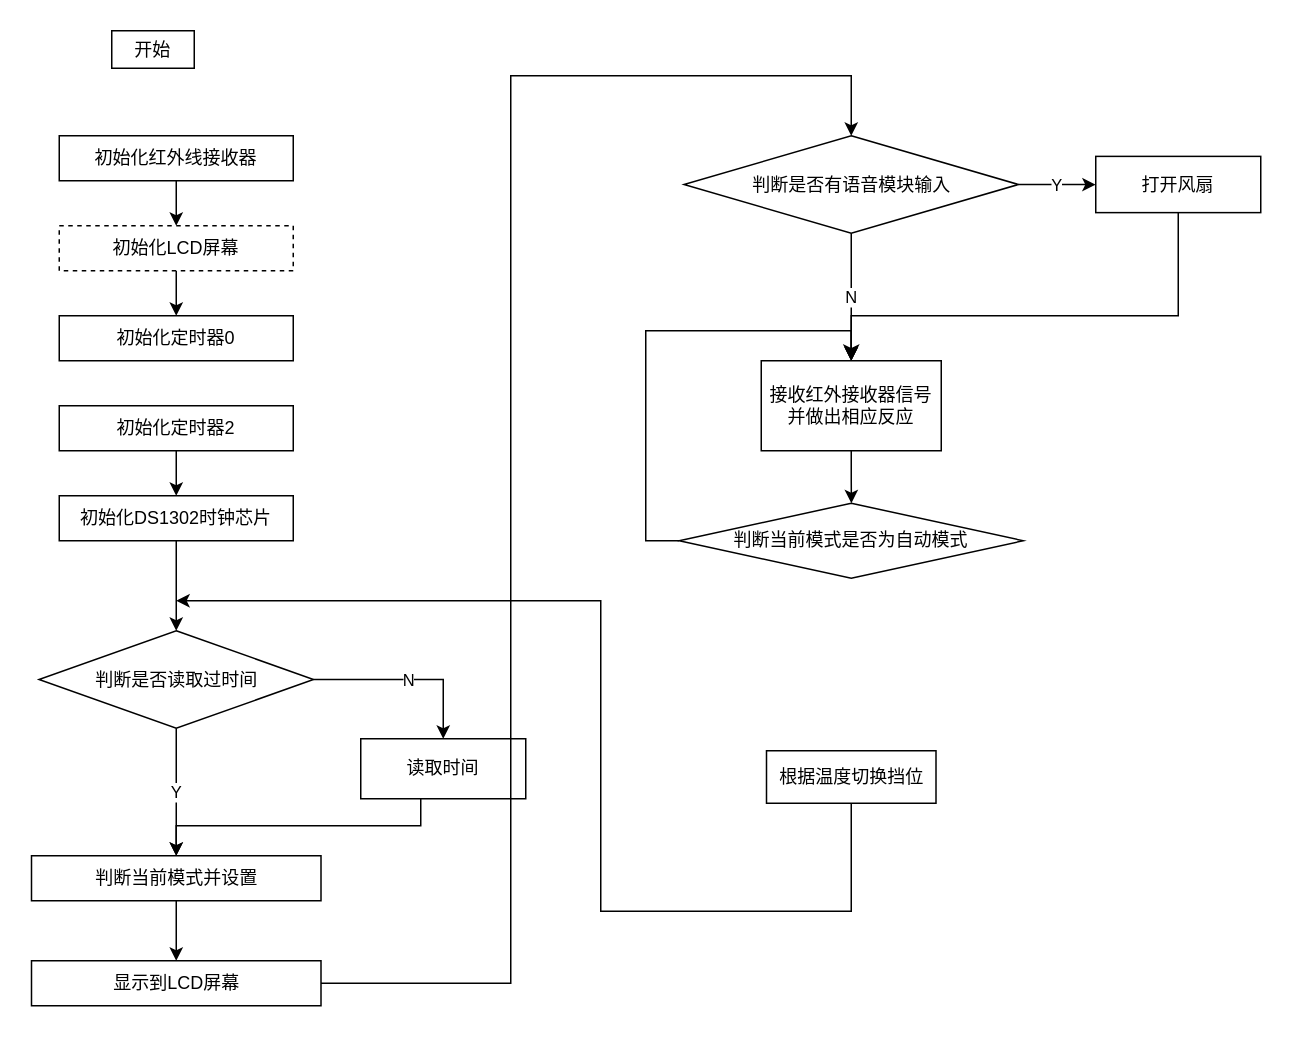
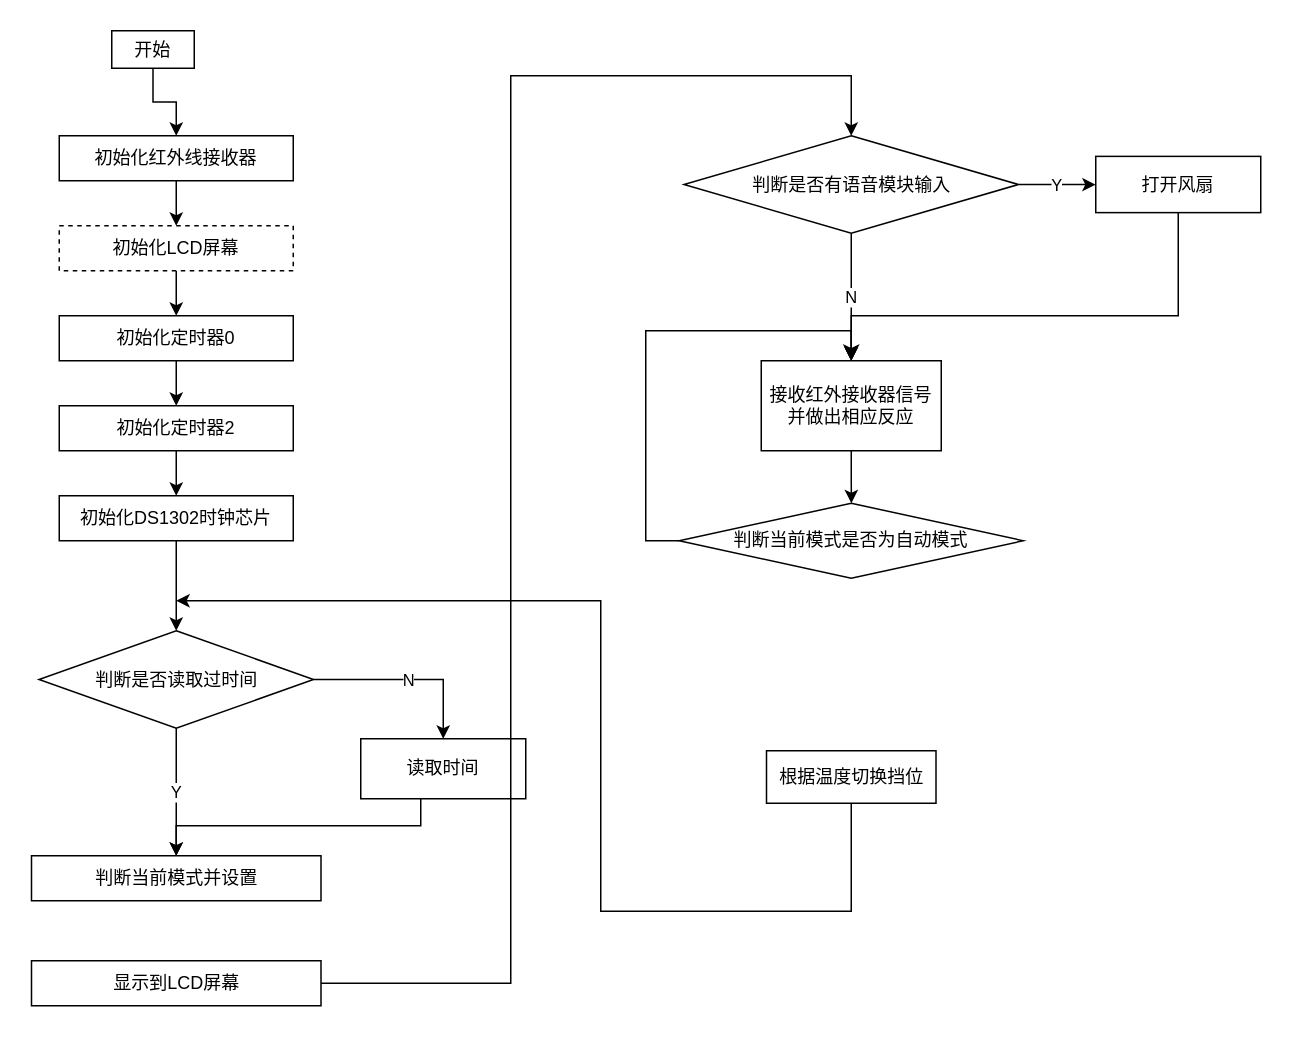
edge "开始" -> "初始化红外线接收器": added
edge "初始化定时器0" -> "初始化定时器2": added
edge "判断当前模式并设置" -> "显示到LCD屏幕": removed
